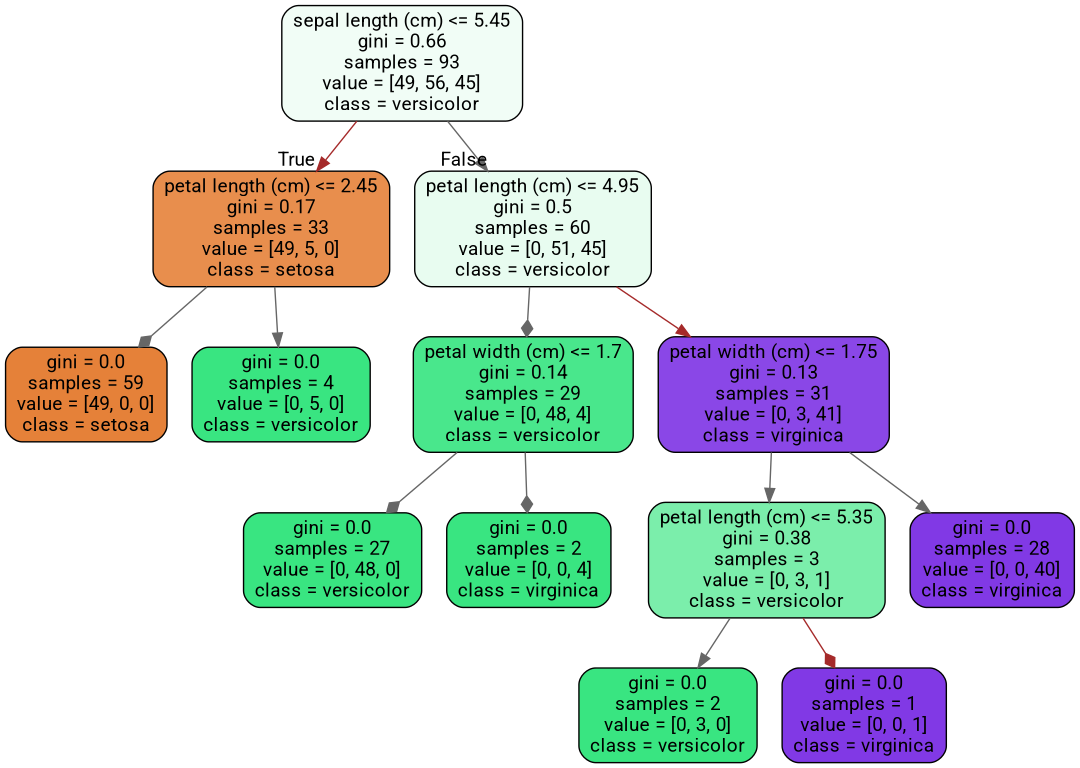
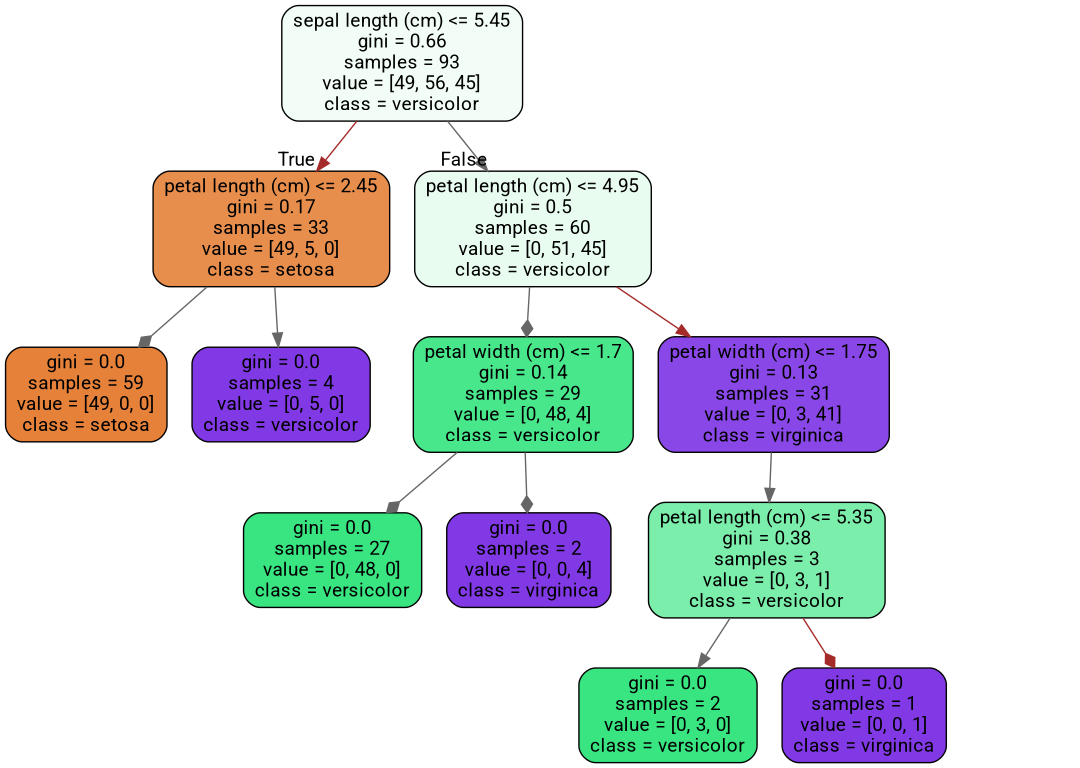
node "gini = 0.0 samples = 4 value = [0, 5, 0] class = versicolor": fillcolor #39e581 -> #8139e5
node "gini = 0.0 samples = 2 value = [0, 0, 4] class = virginica": fillcolor #39e581 -> #8139e5
node "gini = 0.0 samples = 28 value = [0, 0, 40] class = virginica": removed
